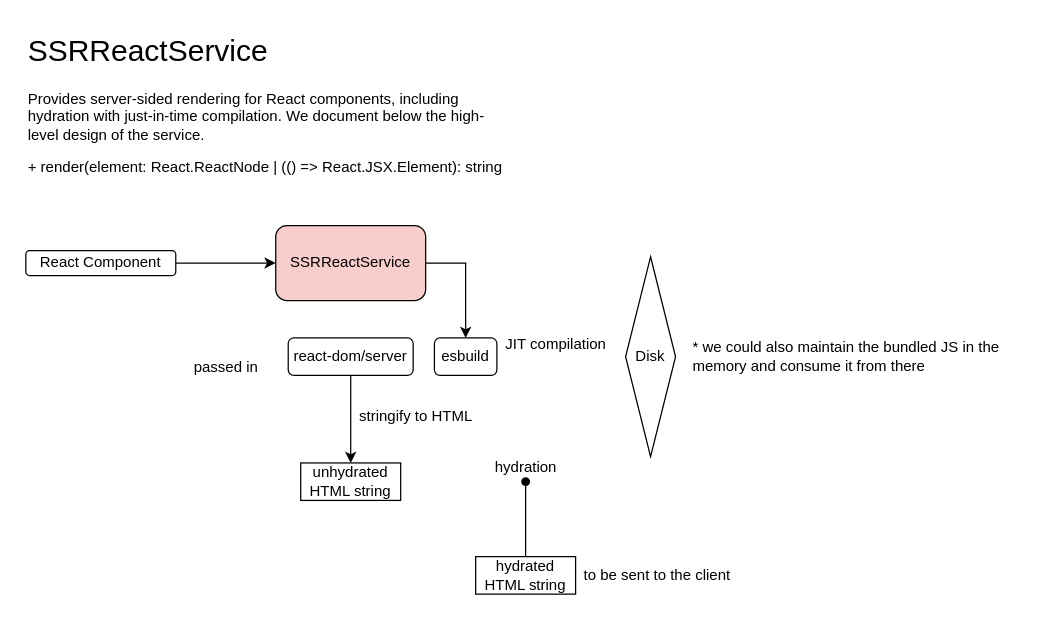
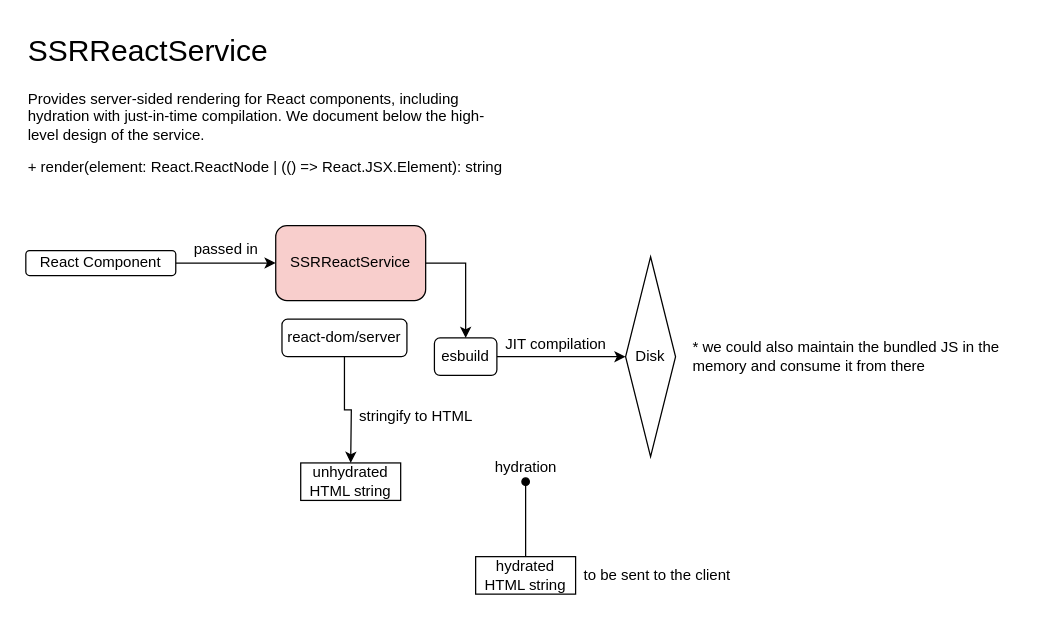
node "react-dom/server": moved (351, 357) -> (344, 338)
edge "esbuild" -> "Disk": added
node "passed in": moved (226, 368) -> (226, 249)
